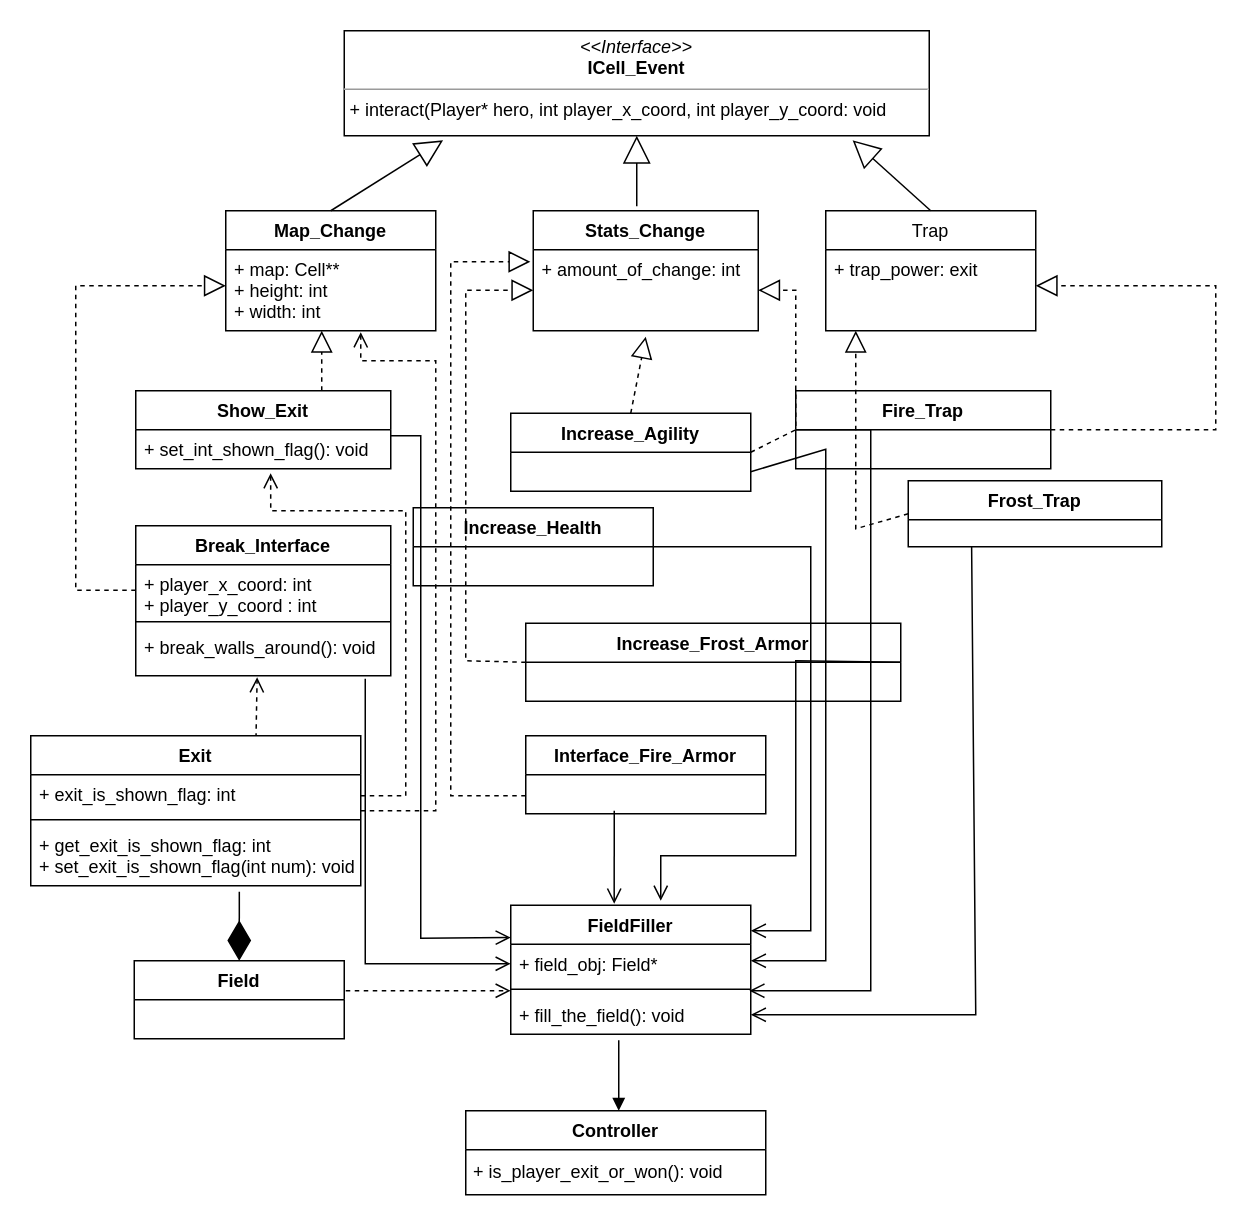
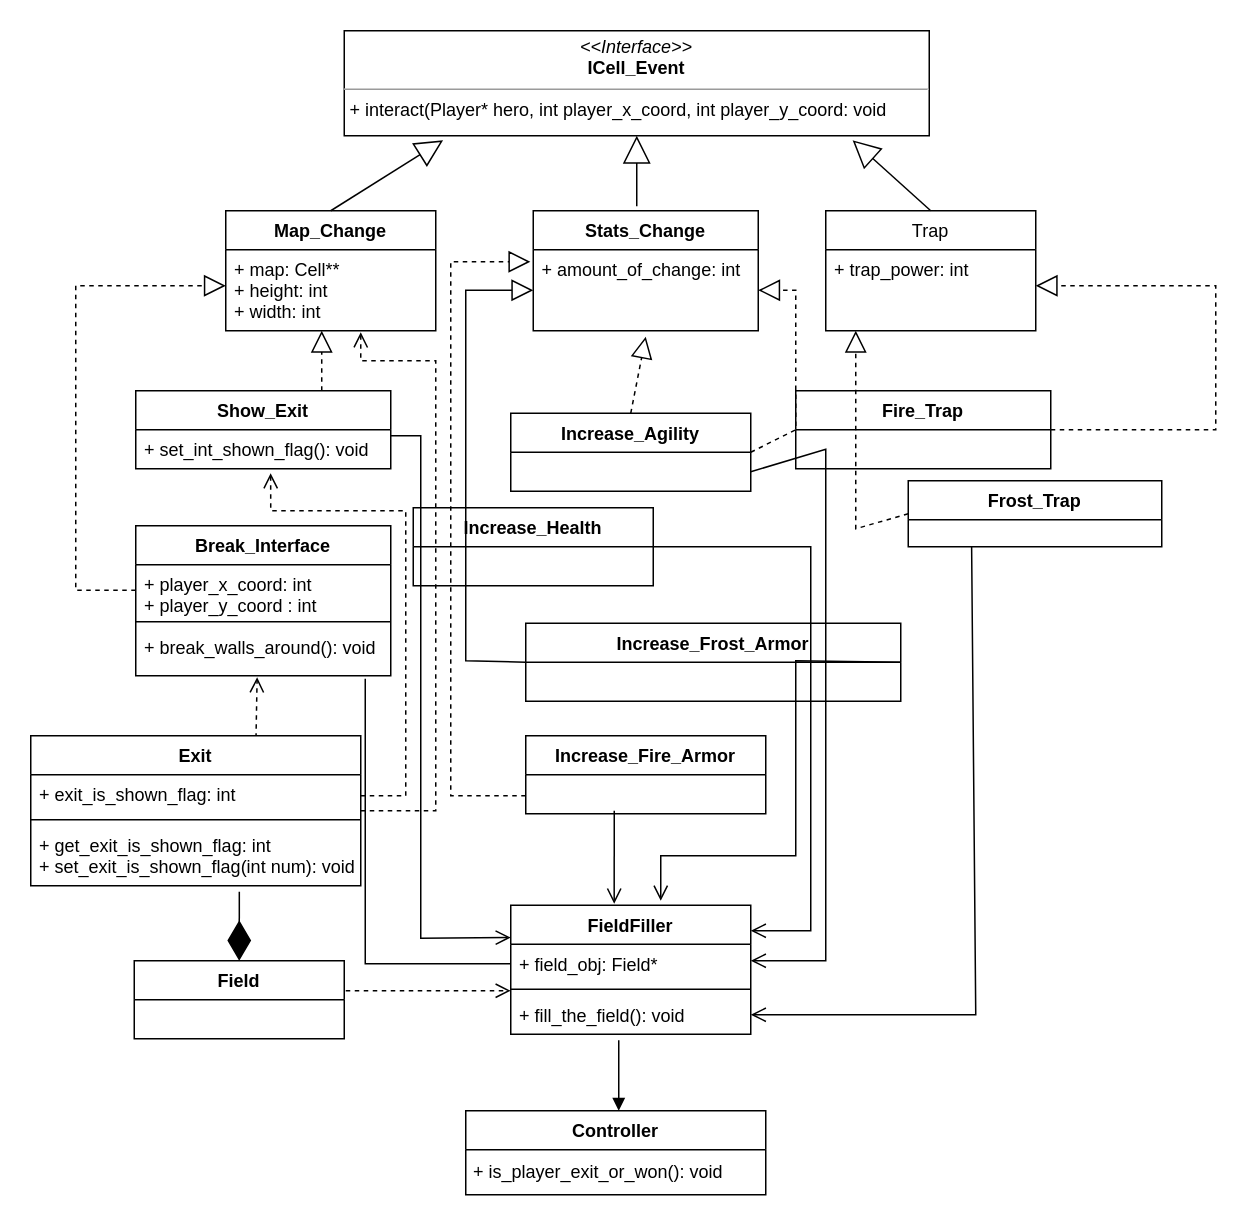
node "+ trap_power: exit": label "+ trap_power: exit" -> "+ trap_power: int"
edge "Increase_Frost_Armor" -> "+ amount_of_change: int": style dashed -> solid
node "Interface_Fire_Armor": label "Interface_Fire_Armor" -> "Increase_Fire_Armor"
edge "Fire_Trap" -> "+ fill_the_field(): void": removed
edge "+ break_walls_around(): void" -> "+ field_obj: Field*": arrowhead open -> none
